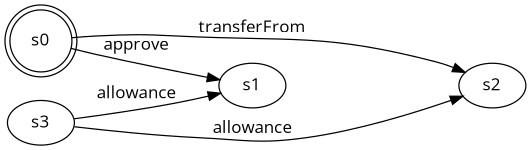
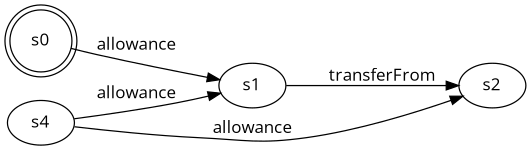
edge "s0" -> "s2": now "s1" -> "s2"
edge "s0" -> "s1": label "approve" -> "allowance"
node "s3": label "s3" -> "s4"
